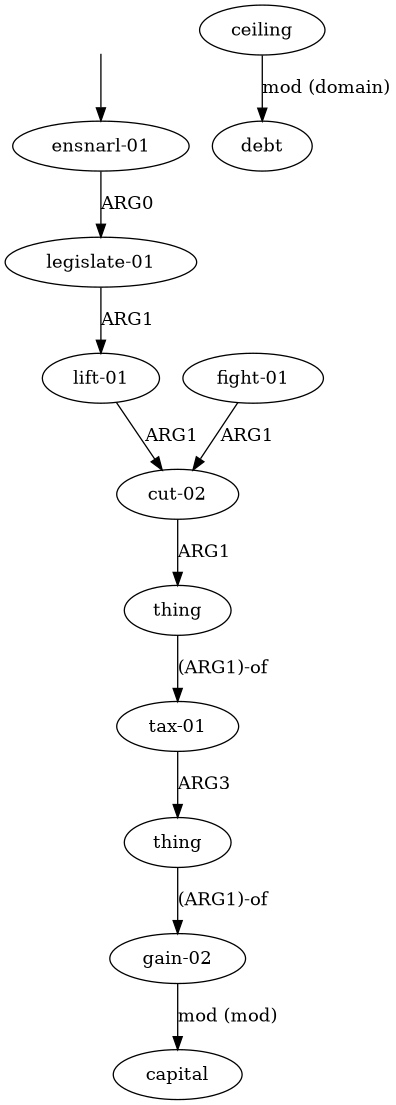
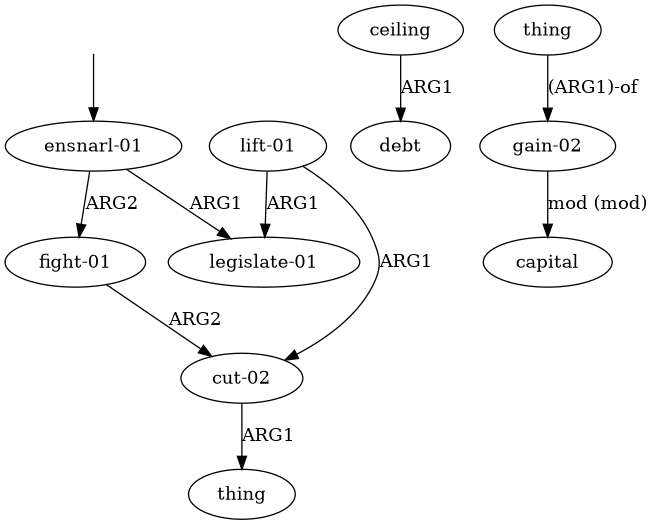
edge "ceiling" -> "debt": label "mod (domain)" -> "ARG1"
edge "ensnarl-01" -> "fight-01": added, label "ARG2"
edge "ensnarl-01" -> "legislate-01": label "ARG0" -> "ARG1"
edge "legislate-01" -> "lift-01": reversed
edge "fight-01" -> "cut-02": label "ARG1" -> "ARG2"
node "tax-01": removed
